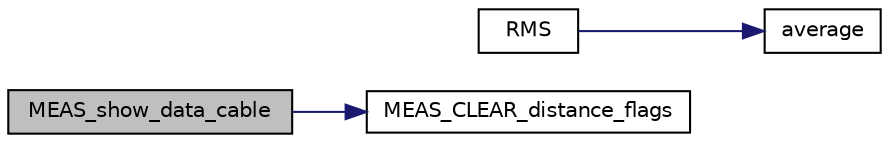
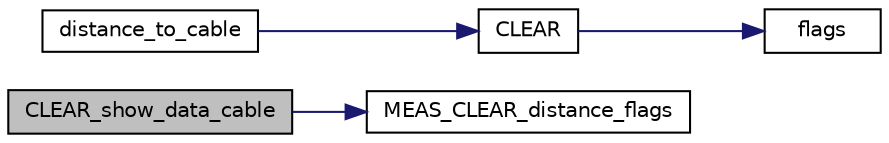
node "distance_to_cable": added
node "RMS": label "RMS" -> "CLEAR"
node "average": label "average" -> "flags"
node "MEAS_show_data_cable": label "MEAS_show_data_cable" -> "CLEAR_show_data_cable"
